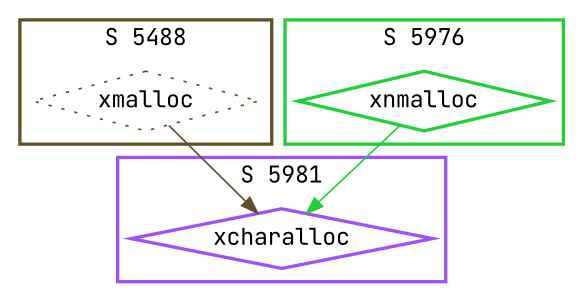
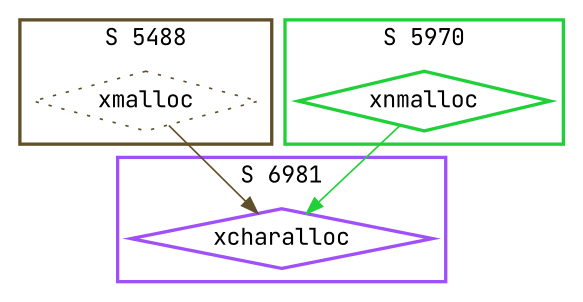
cluster "S 5976": label "S 5976" -> "S 5970"
cluster "S 5981": label "S 5981" -> "S 6981"
